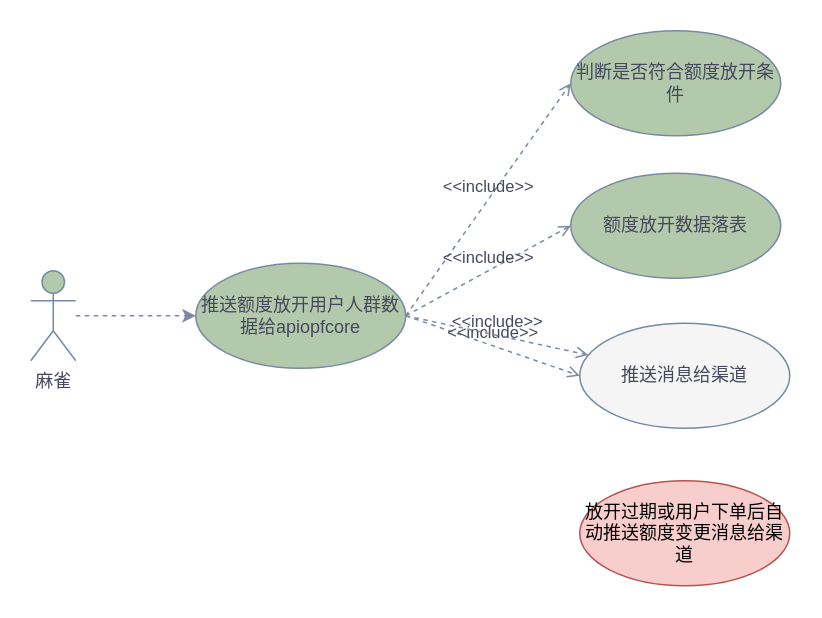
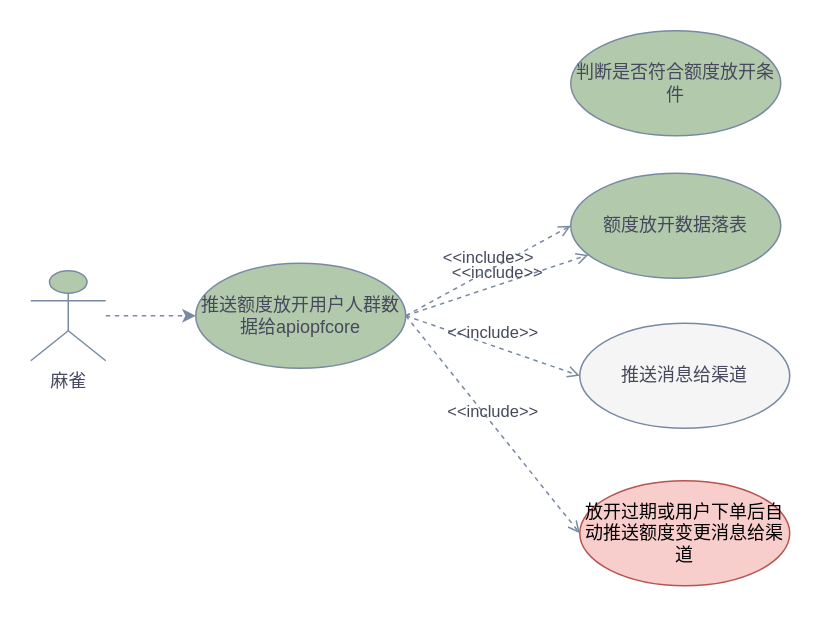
edge "推送额度放开用户人群数据给apiopfcore" -> "判断是否符合额度放开条件": now "推送额度放开用户人群数据给apiopfcore" -> "额度放开数据落表"
node "麻雀": size 45x90 -> 75x90
edge "推送额度放开用户人群数据给apiopfcore" -> "推送消息给渠道": now "推送额度放开用户人群数据给apiopfcore" -> "放开过期或用户下单后自动推送额度变更消息给渠道"
